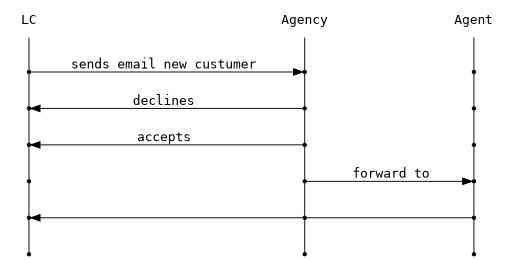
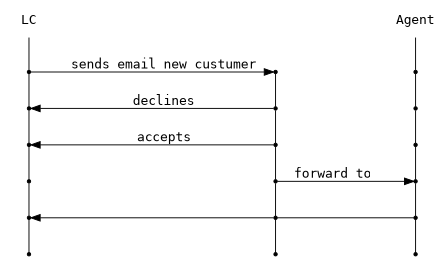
node "Agency": removed
